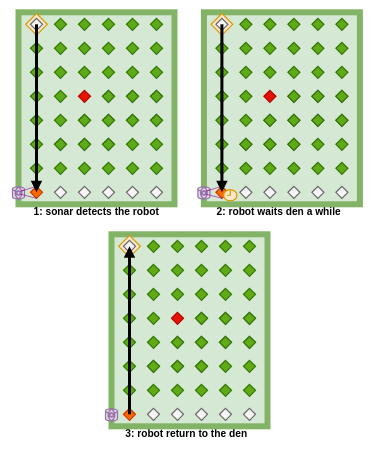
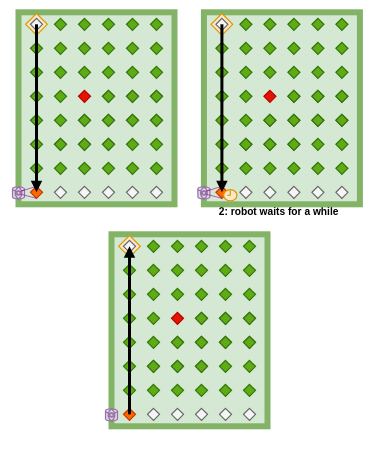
node "1: sonar detects the robot": removed
node "2: robot waits den a while": label "2: robot waits den a while" -> "2: robot waits for a while"
node "3: robot return to the den": removed
